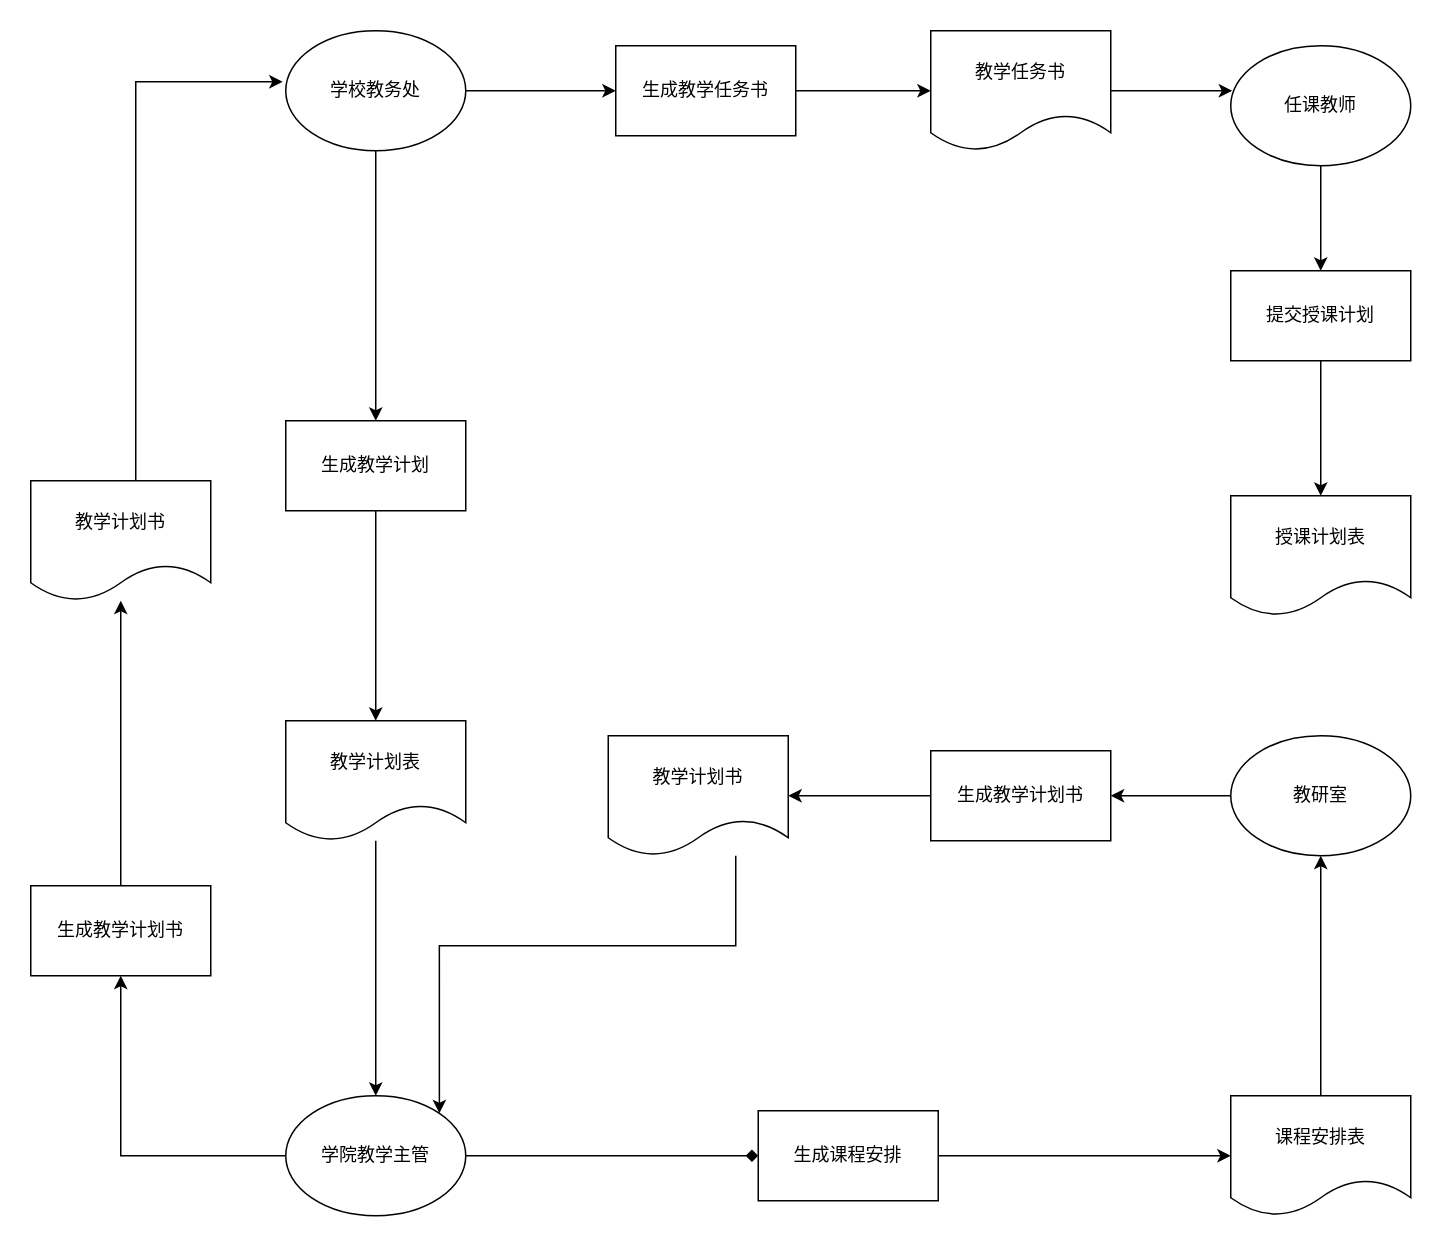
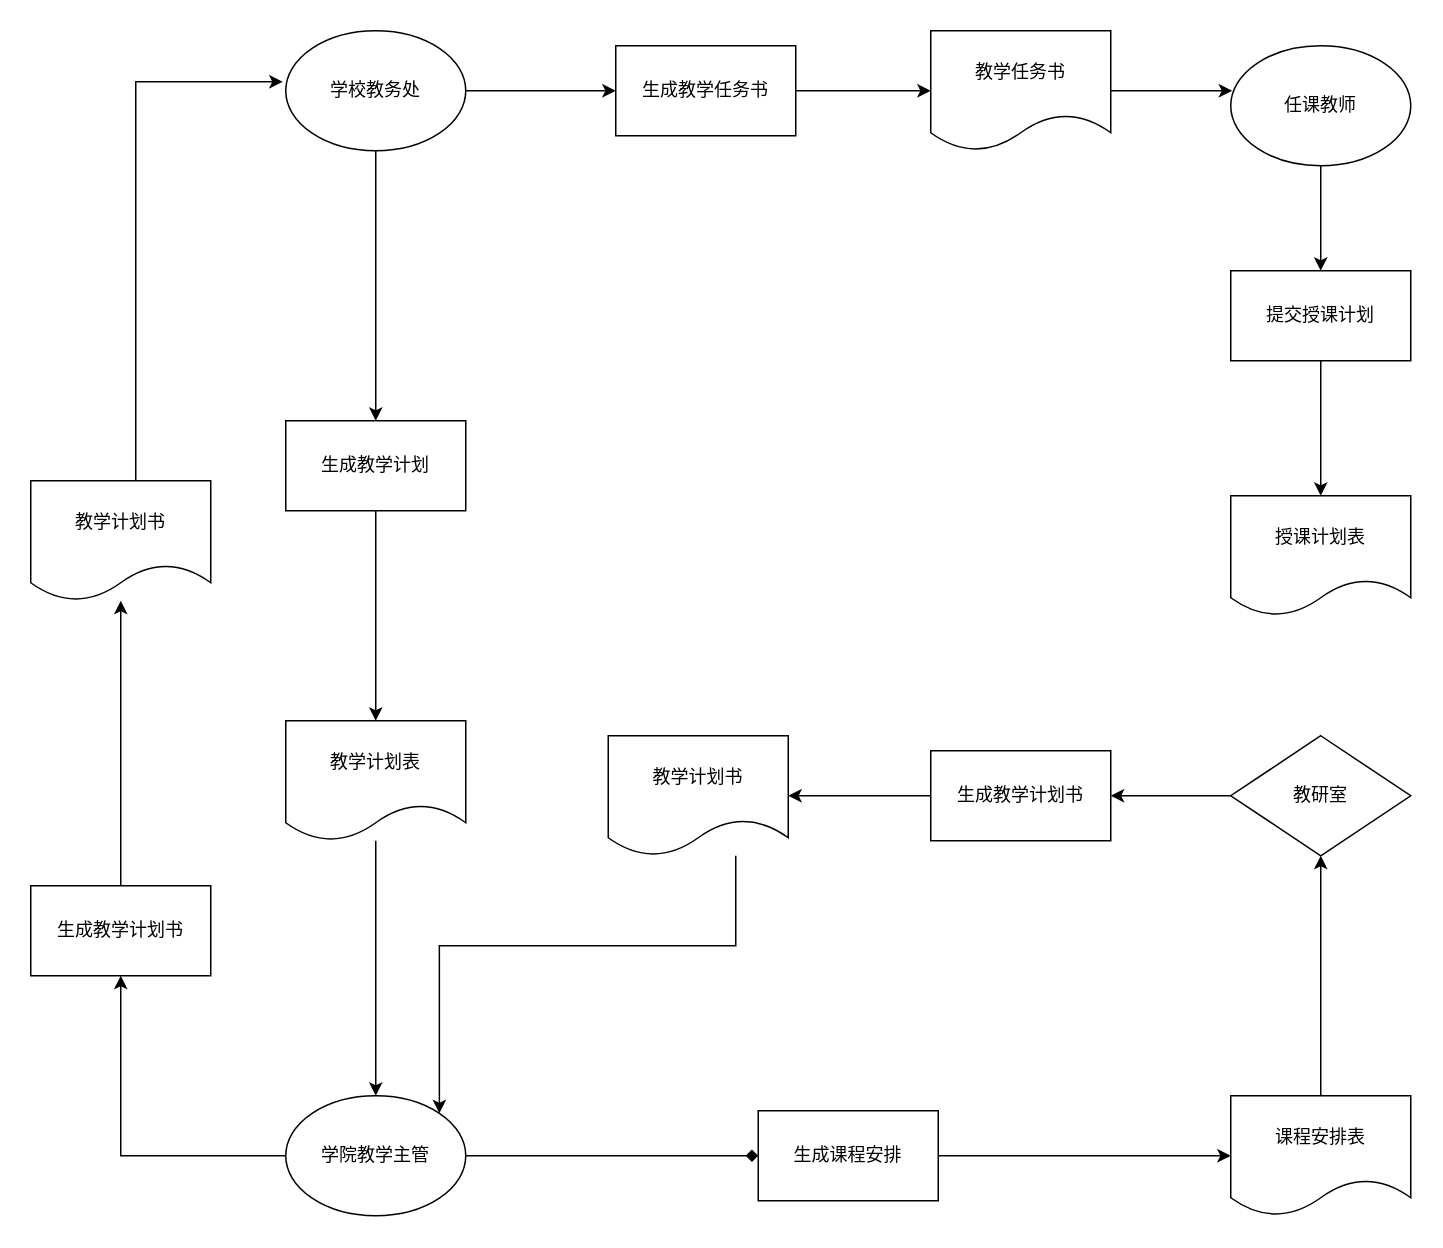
node "教研室": shape ellipse -> diamond
